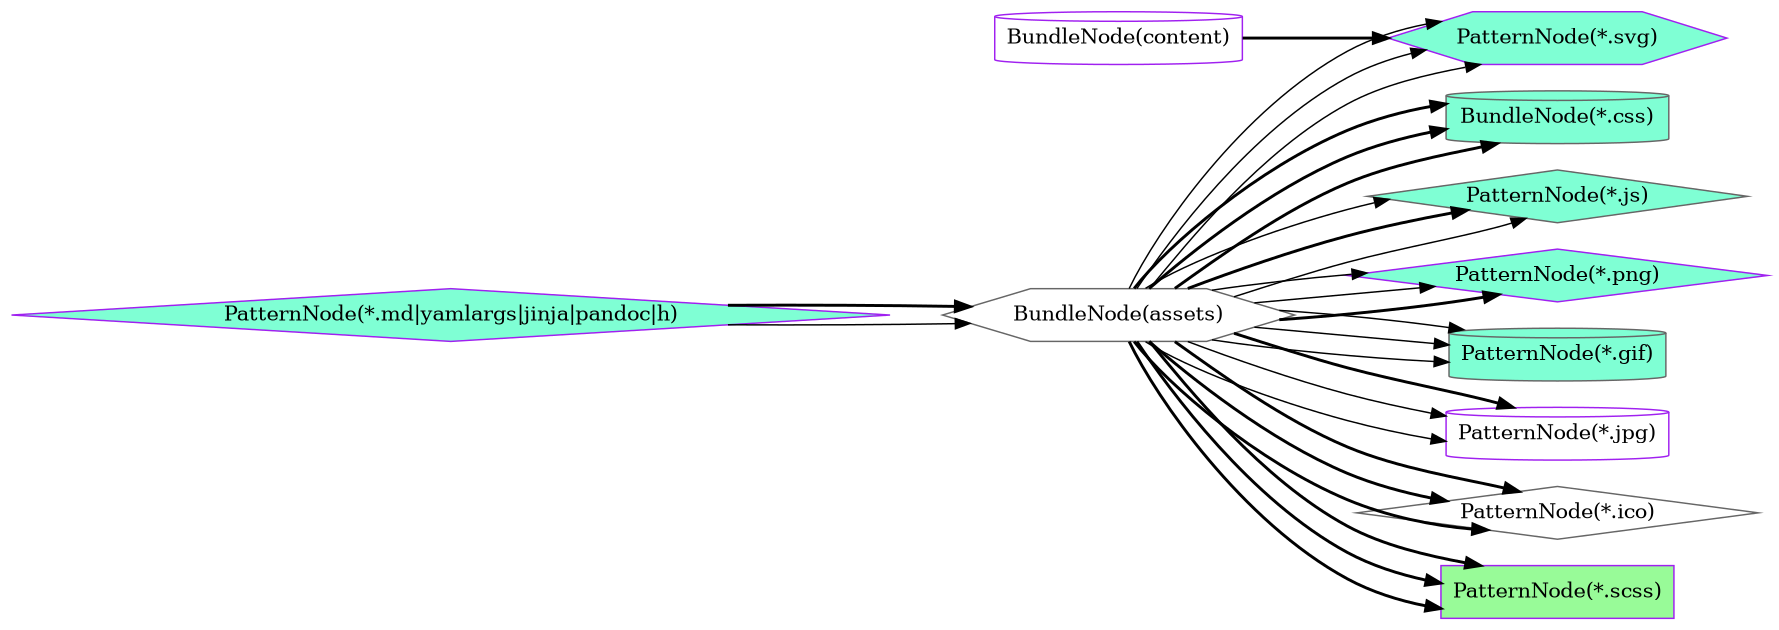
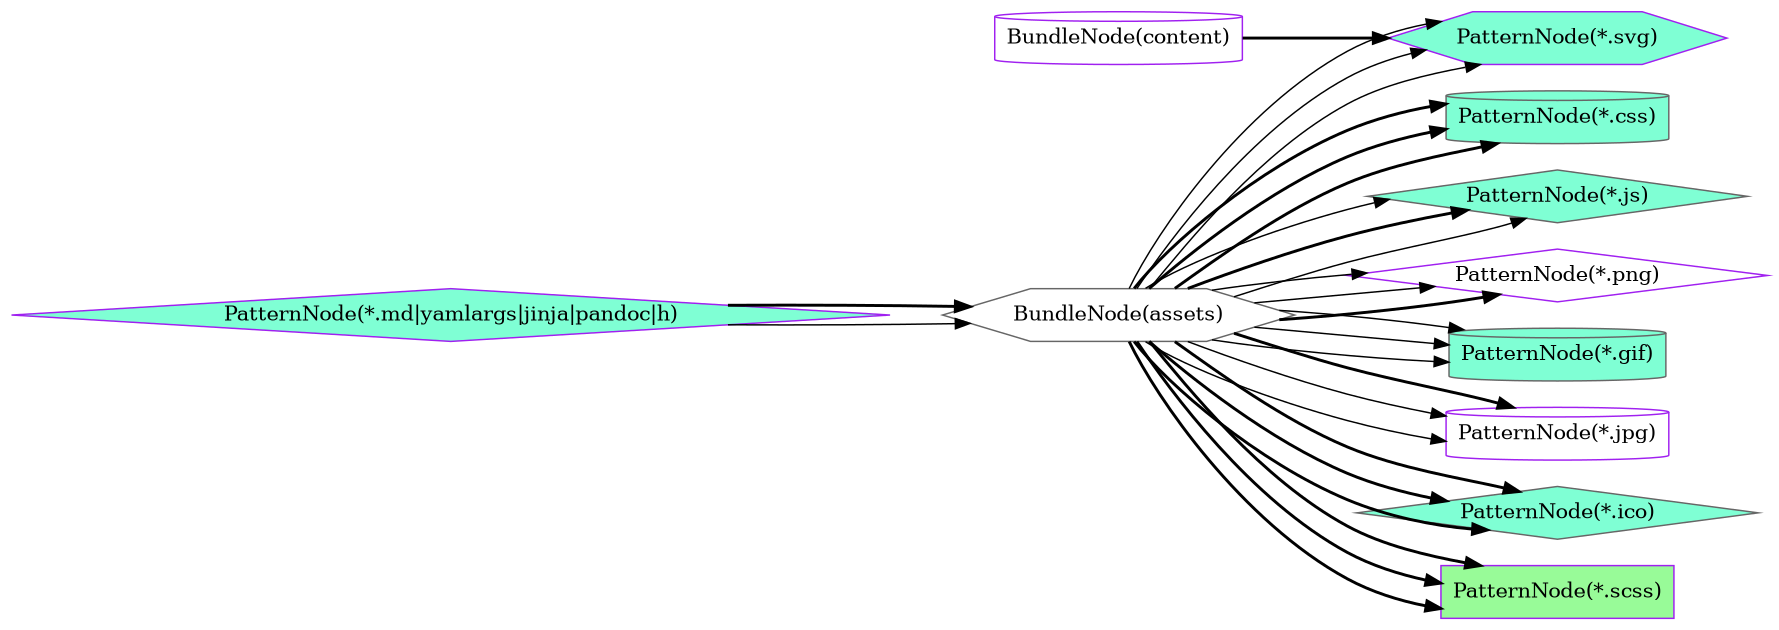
node "BundleNode(*.css)": label "BundleNode(*.css)" -> "PatternNode(*.css)"
node "PatternNode(*.png)": fillcolor aquamarine -> white
node "PatternNode(*.ico)": fillcolor white -> aquamarine
